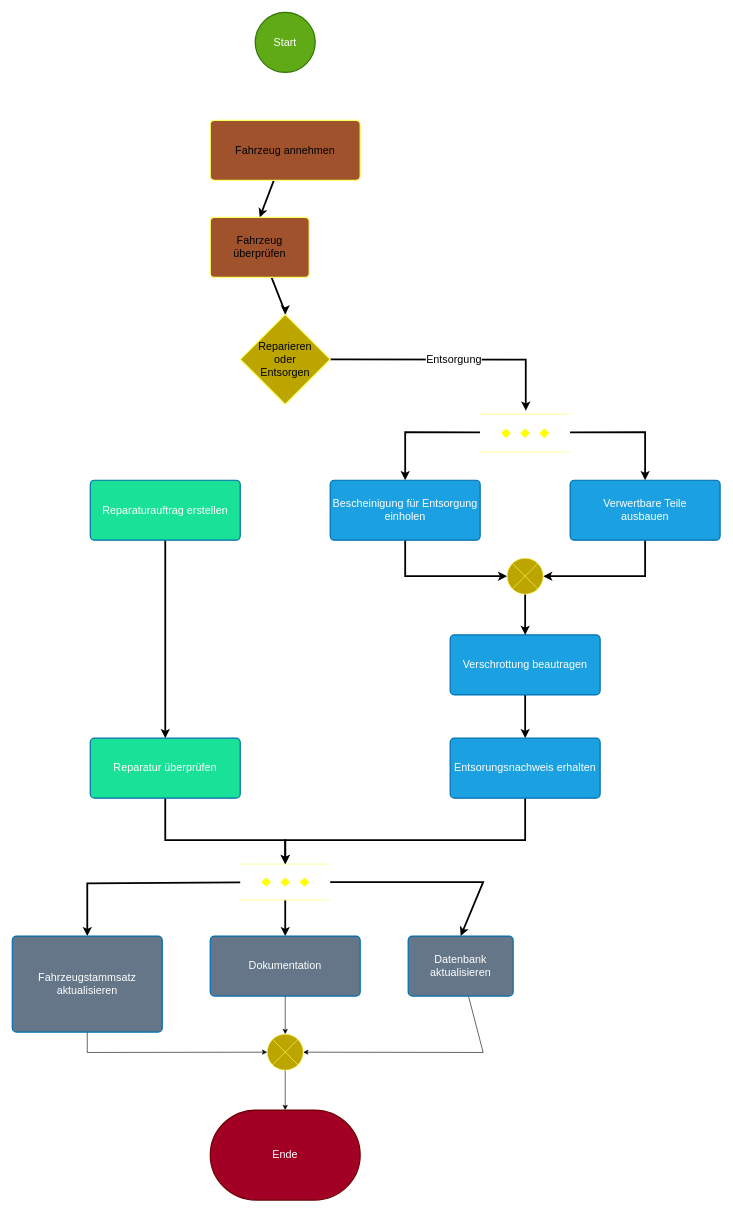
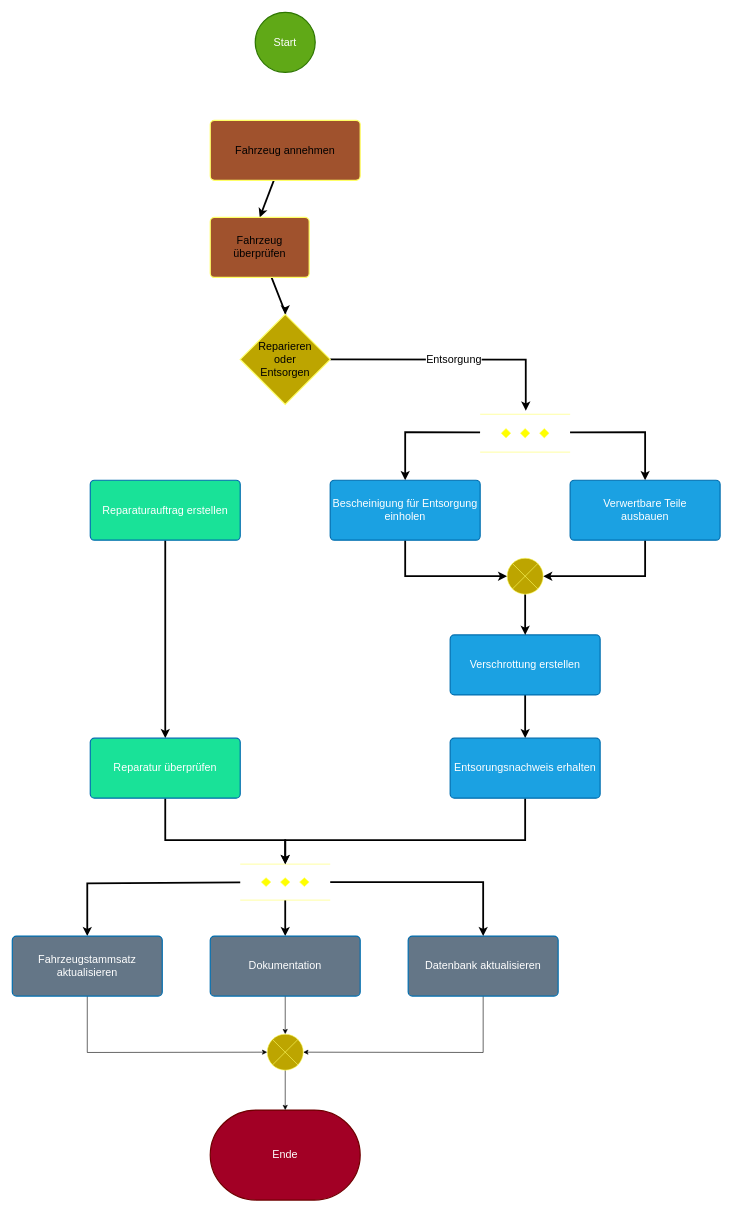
node "Verschrottung beautragen": label "Verschrottung beautragen" -> "Verschrottung erstellen"
node "Datenbank aktualisieren": size 105x60 -> 150x60
node "Fahrzeugstammsatz aktualisieren": size 150x96 -> 150x60
